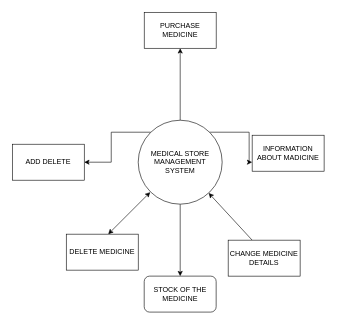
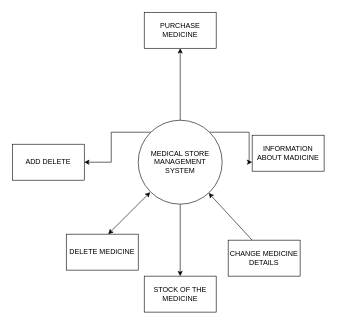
node "STOCK OF THE MEDICINE": shape rounded rectangle -> rectangle
